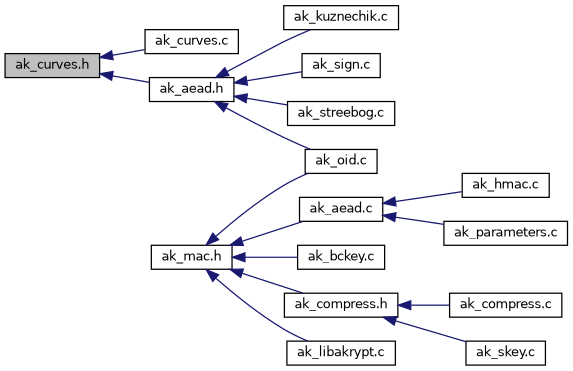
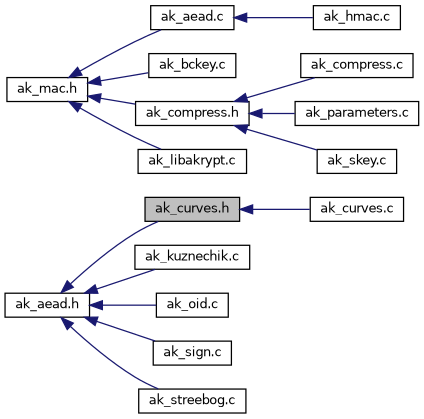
edge "ak_aead.h" -> "ak_curves.h": reversed
edge "ak_oid.c" -> "ak_mac.h": removed
edge "ak_parameters.c" -> "ak_aead.c": now "ak_parameters.c" -> "ak_compress.h"
